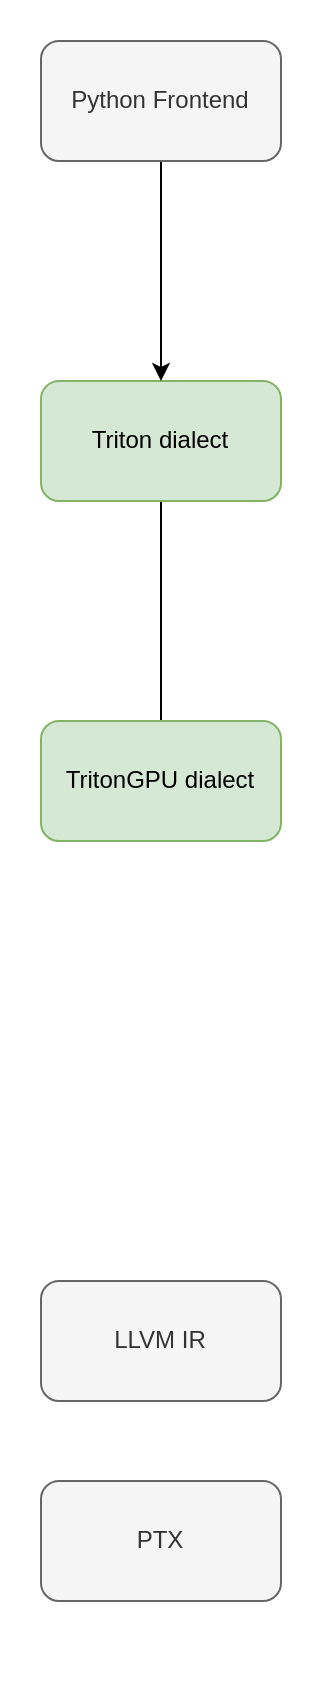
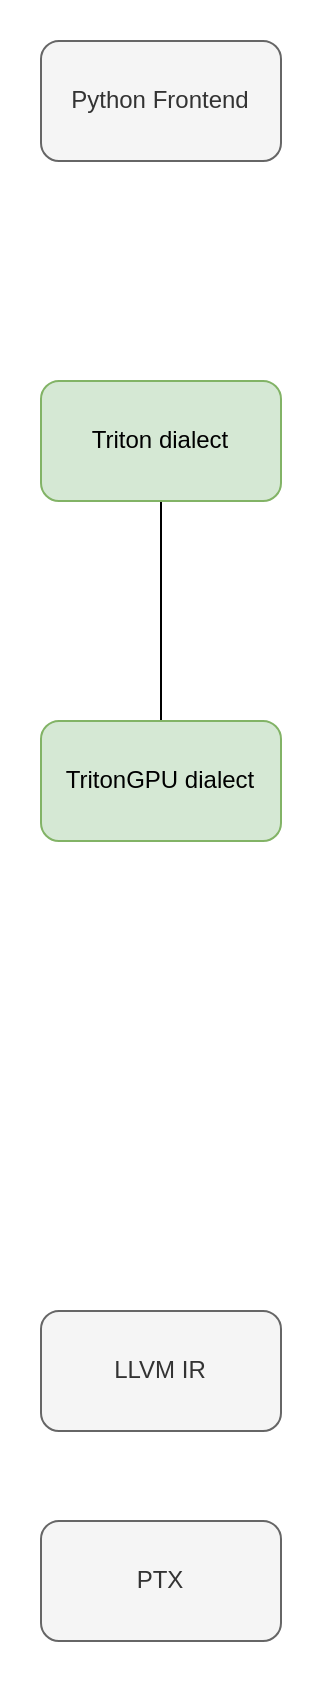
edge "Python Frontend" -> "Triton dialect": removed
node "LLVM IR": moved (161, 1341) -> (161, 1371)
node "PTX": moved (161, 1541) -> (161, 1581)
